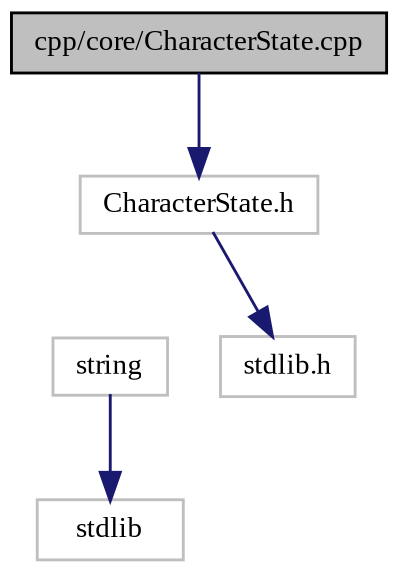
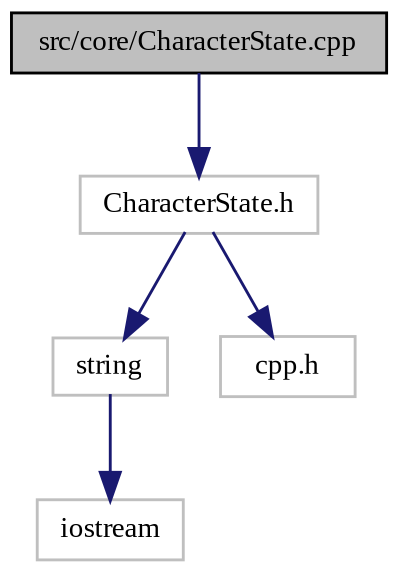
node "cpp/core/CharacterState.cpp": label "cpp/core/CharacterState.cpp" -> "src/core/CharacterState.cpp"
edge "CharacterState.h" -> "string": added
node "stdlib.h": label "stdlib.h" -> "cpp.h"
node "stdlib": label "stdlib" -> "iostream"
